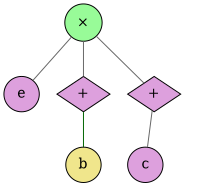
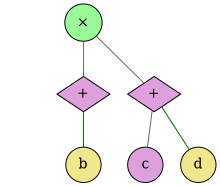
node "e": removed
node "d": added
